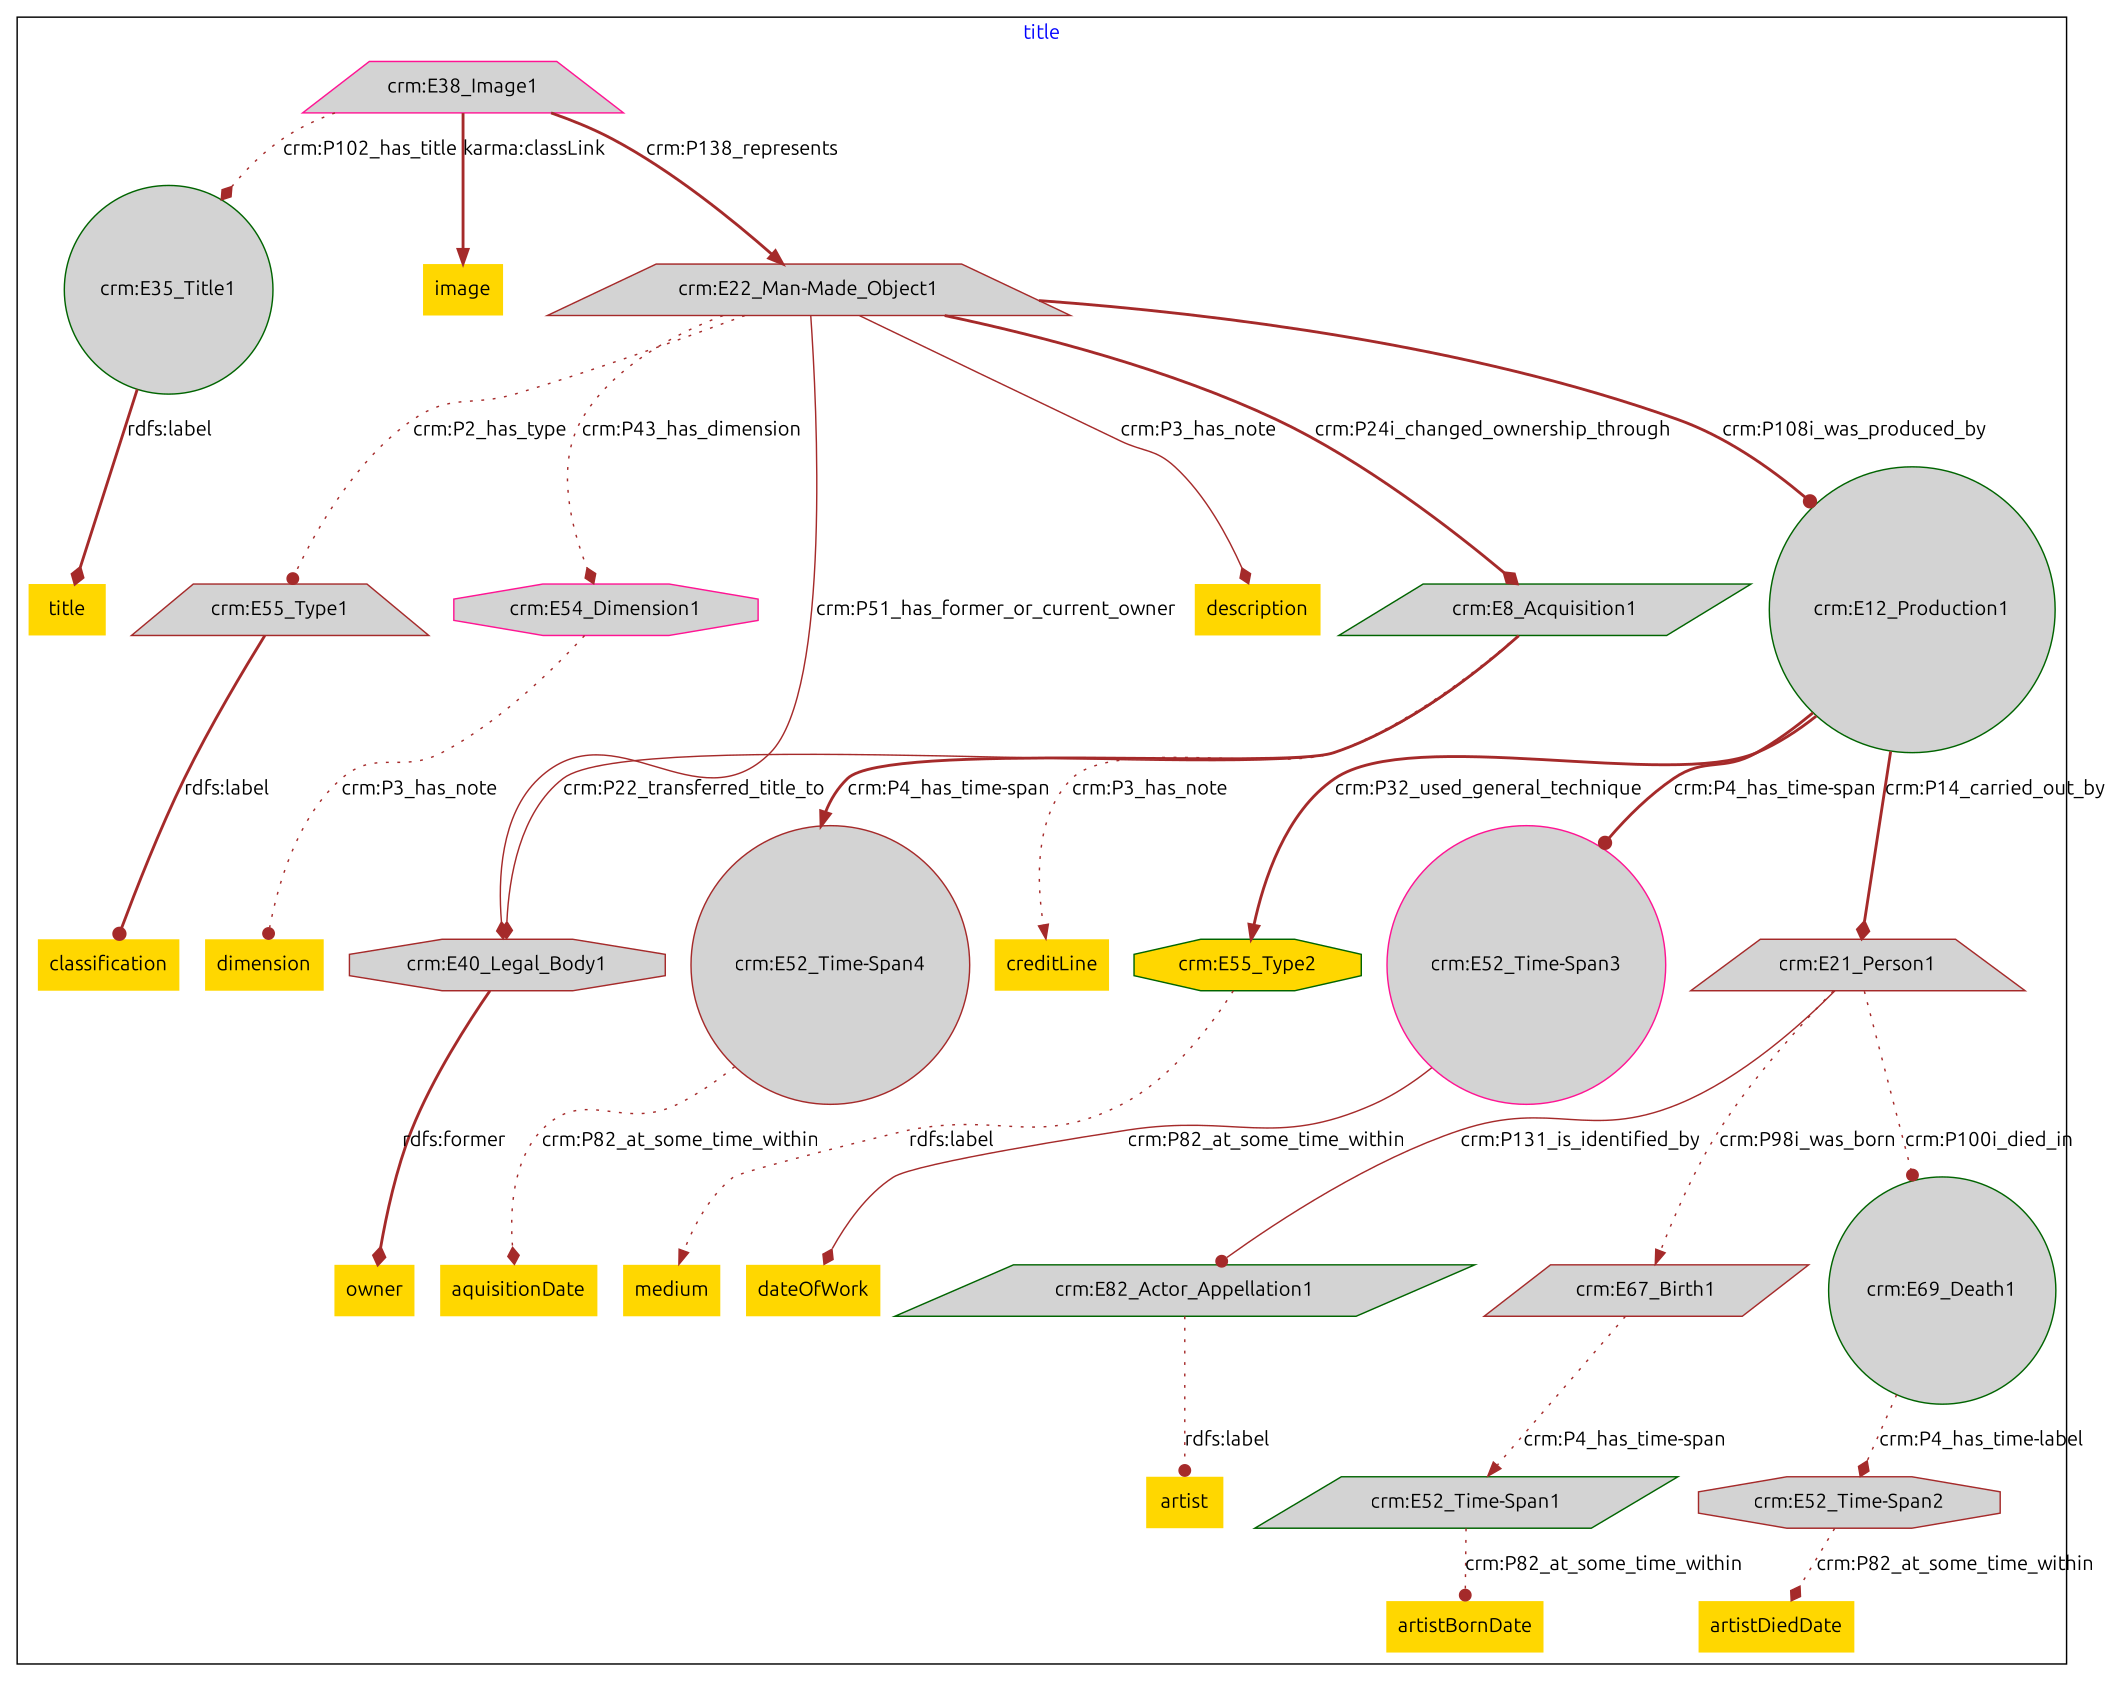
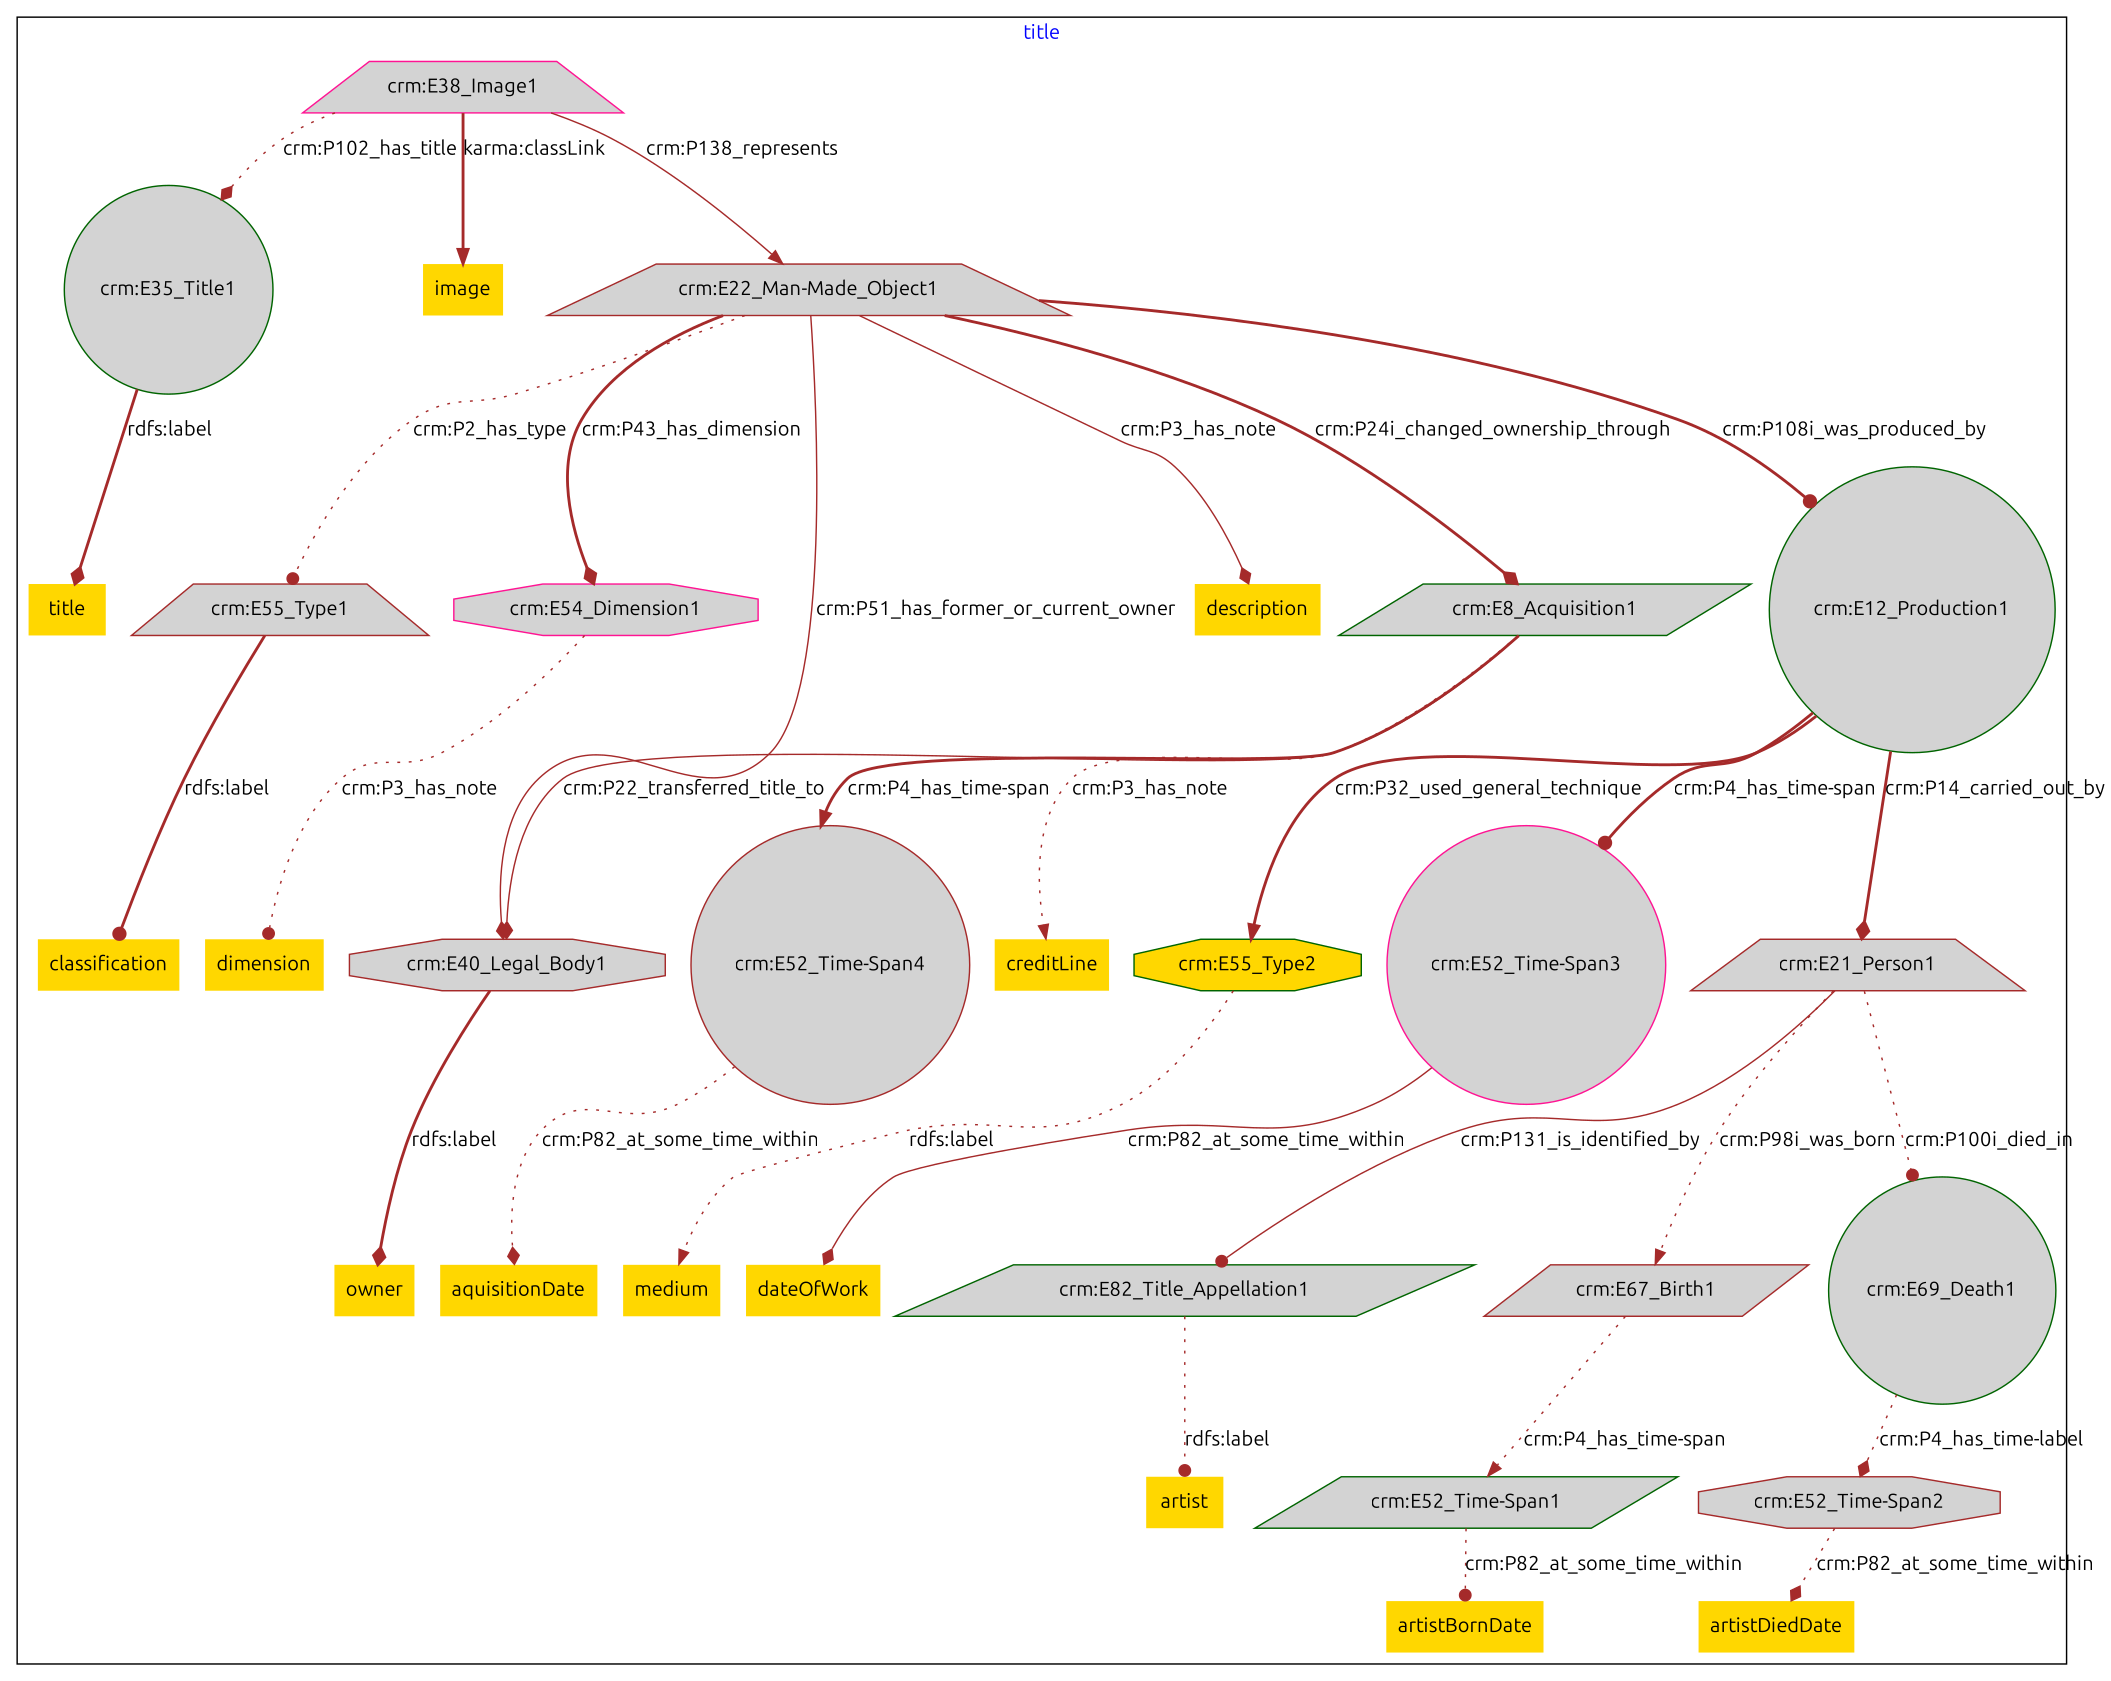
edge "crm:E38_Image1" -> "crm:E22_Man-Made_Object1": style bold -> solid
edge "crm:E22_Man-Made_Object1" -> "crm:E54_Dimension1": style dotted -> bold
edge "crm:E40_Legal_Body1" -> "owner": label "rdfs:former" -> "rdfs:label"
node "crm:E82_Actor_Appellation1": label "crm:E82_Actor_Appellation1" -> "crm:E82_Title_Appellation1"
